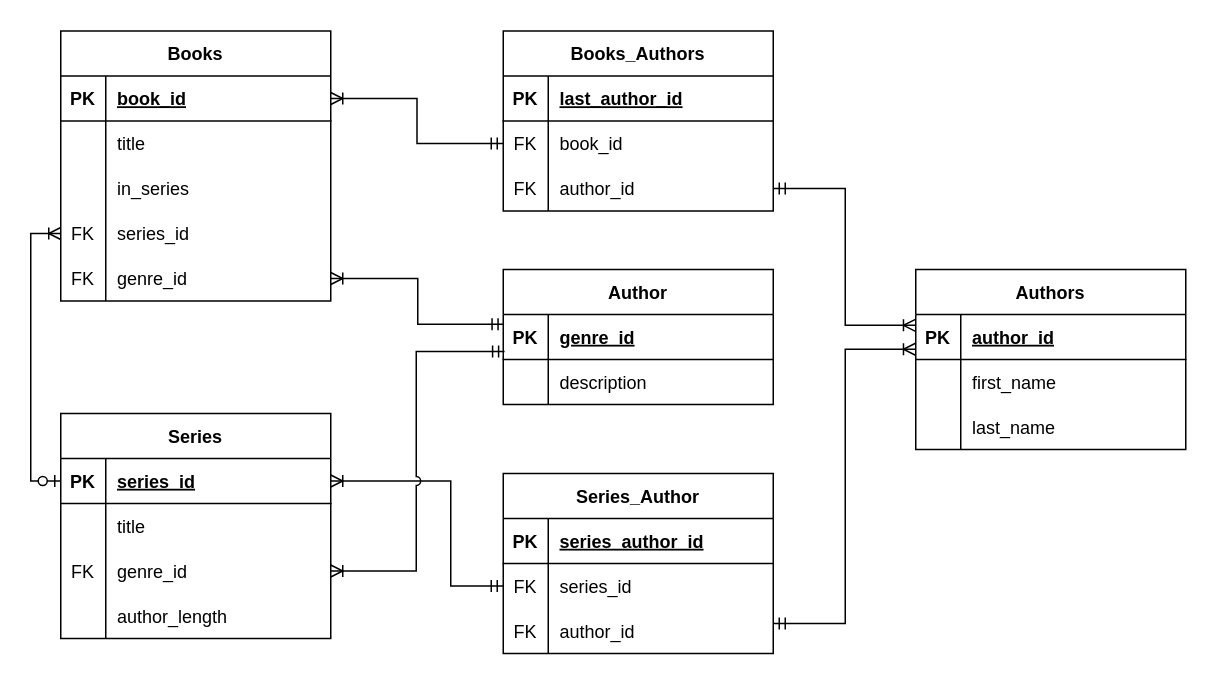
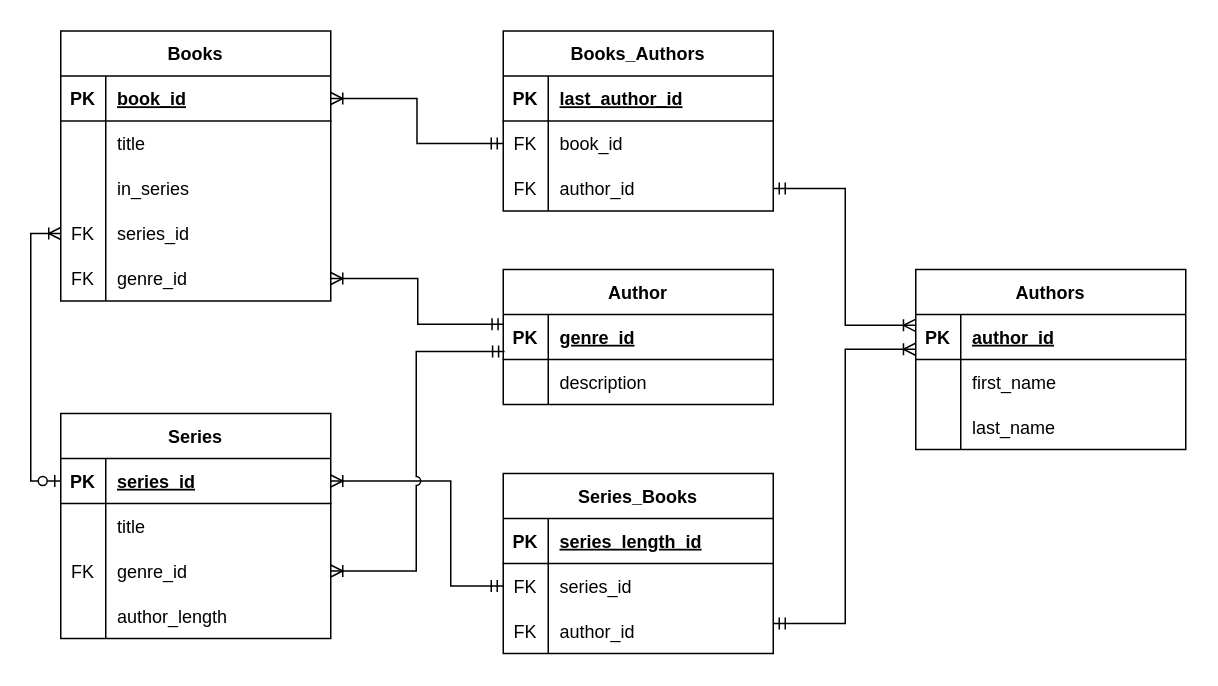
node "Series_Author": label "Series_Author" -> "Series_Books"
node "series_author_id": label "series_author_id" -> "series_length_id"
